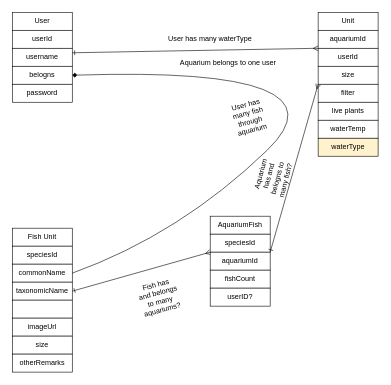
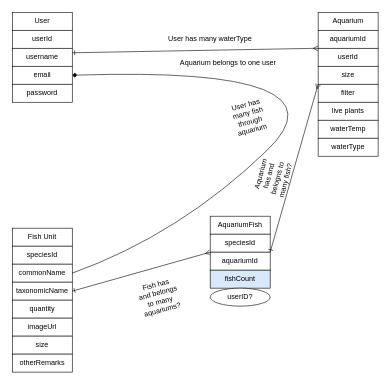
node "Unit": label "Unit" -> "Aquarium"
node "belogns": label "belogns" -> "email"
node "waterType": fillcolor #fff2cc -> #ffffff
node "fishCount": fillcolor #ffffff -> #dae8fc
node "userID?": shape rectangle -> ellipse
node "quantity": added
